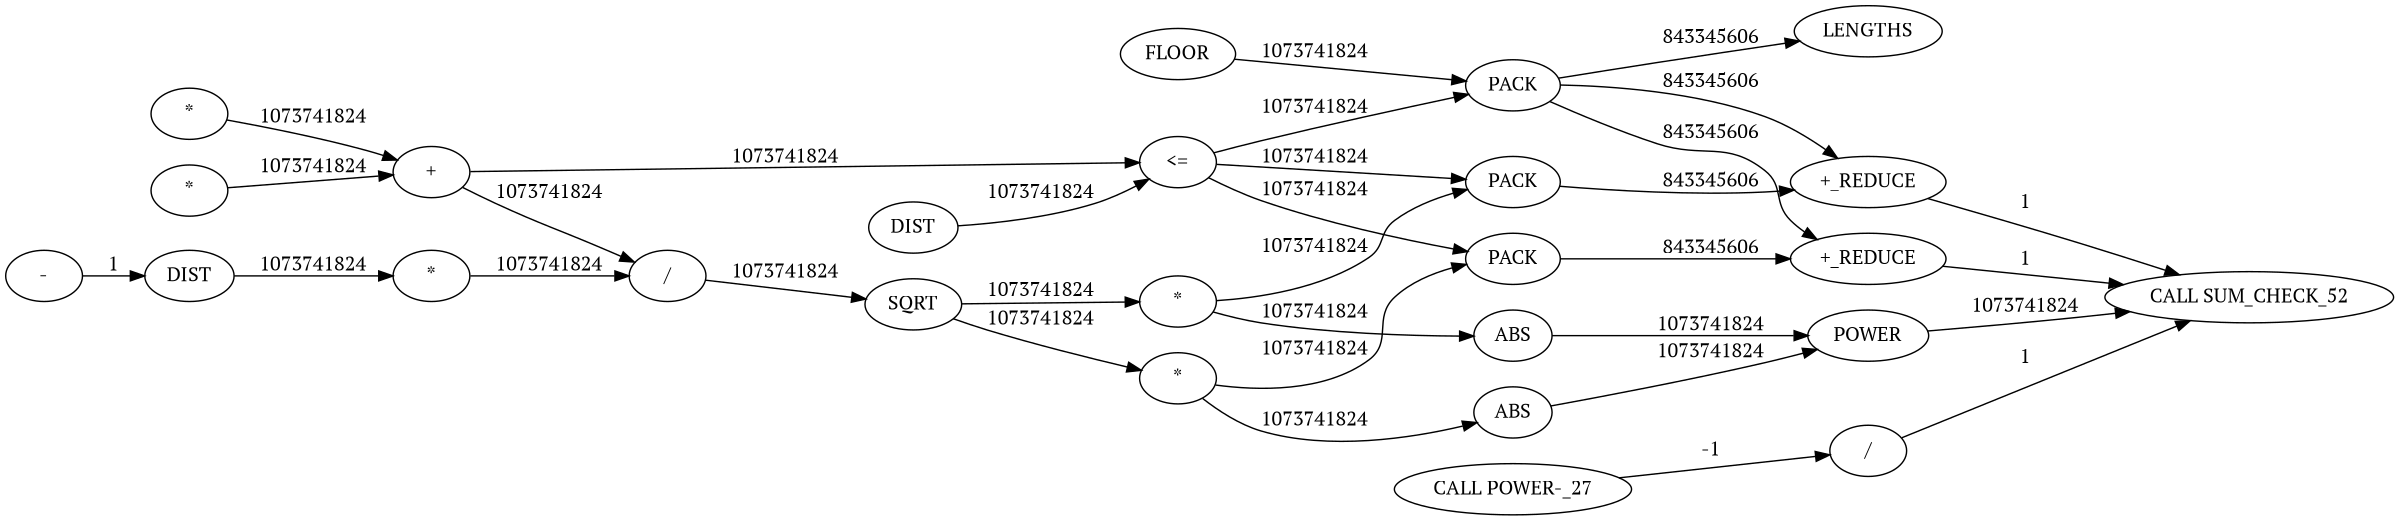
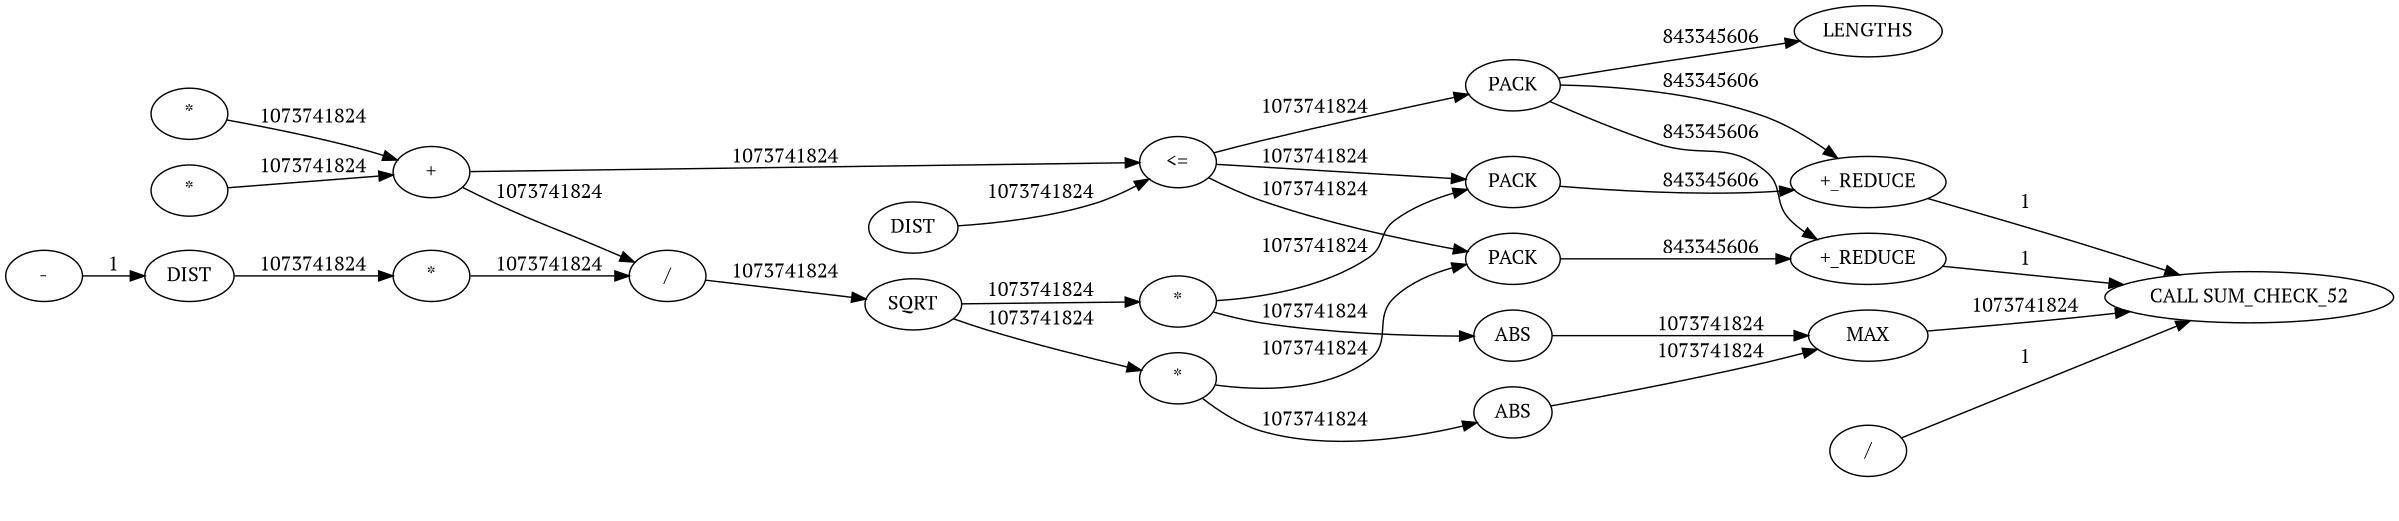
node "FLOOR": removed
node "POWER": label "POWER" -> "MAX"
node "CALL POWER-_27": removed
